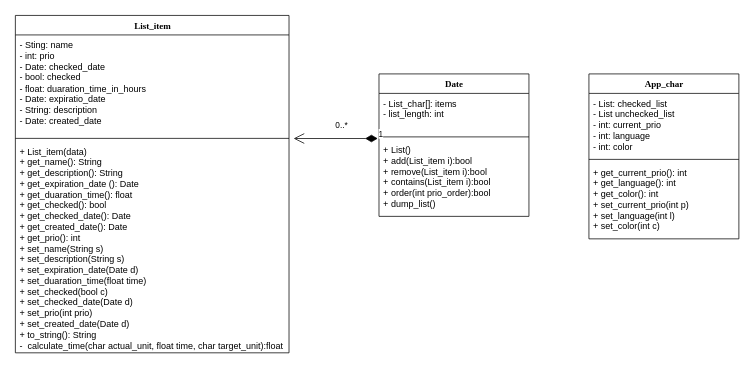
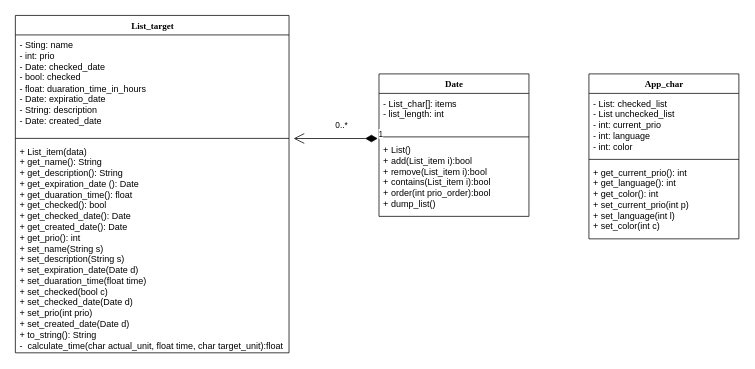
node "List_item": label "List_item" -> "List_target"
